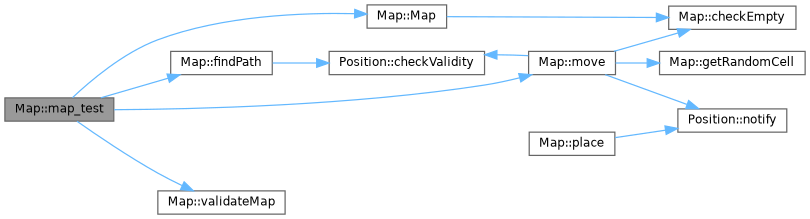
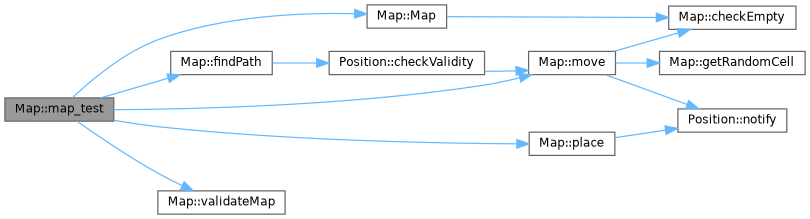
edge "Map::move" -> "Position::checkValidity": reversed
edge "Map::map_test" -> "Map::place": added
